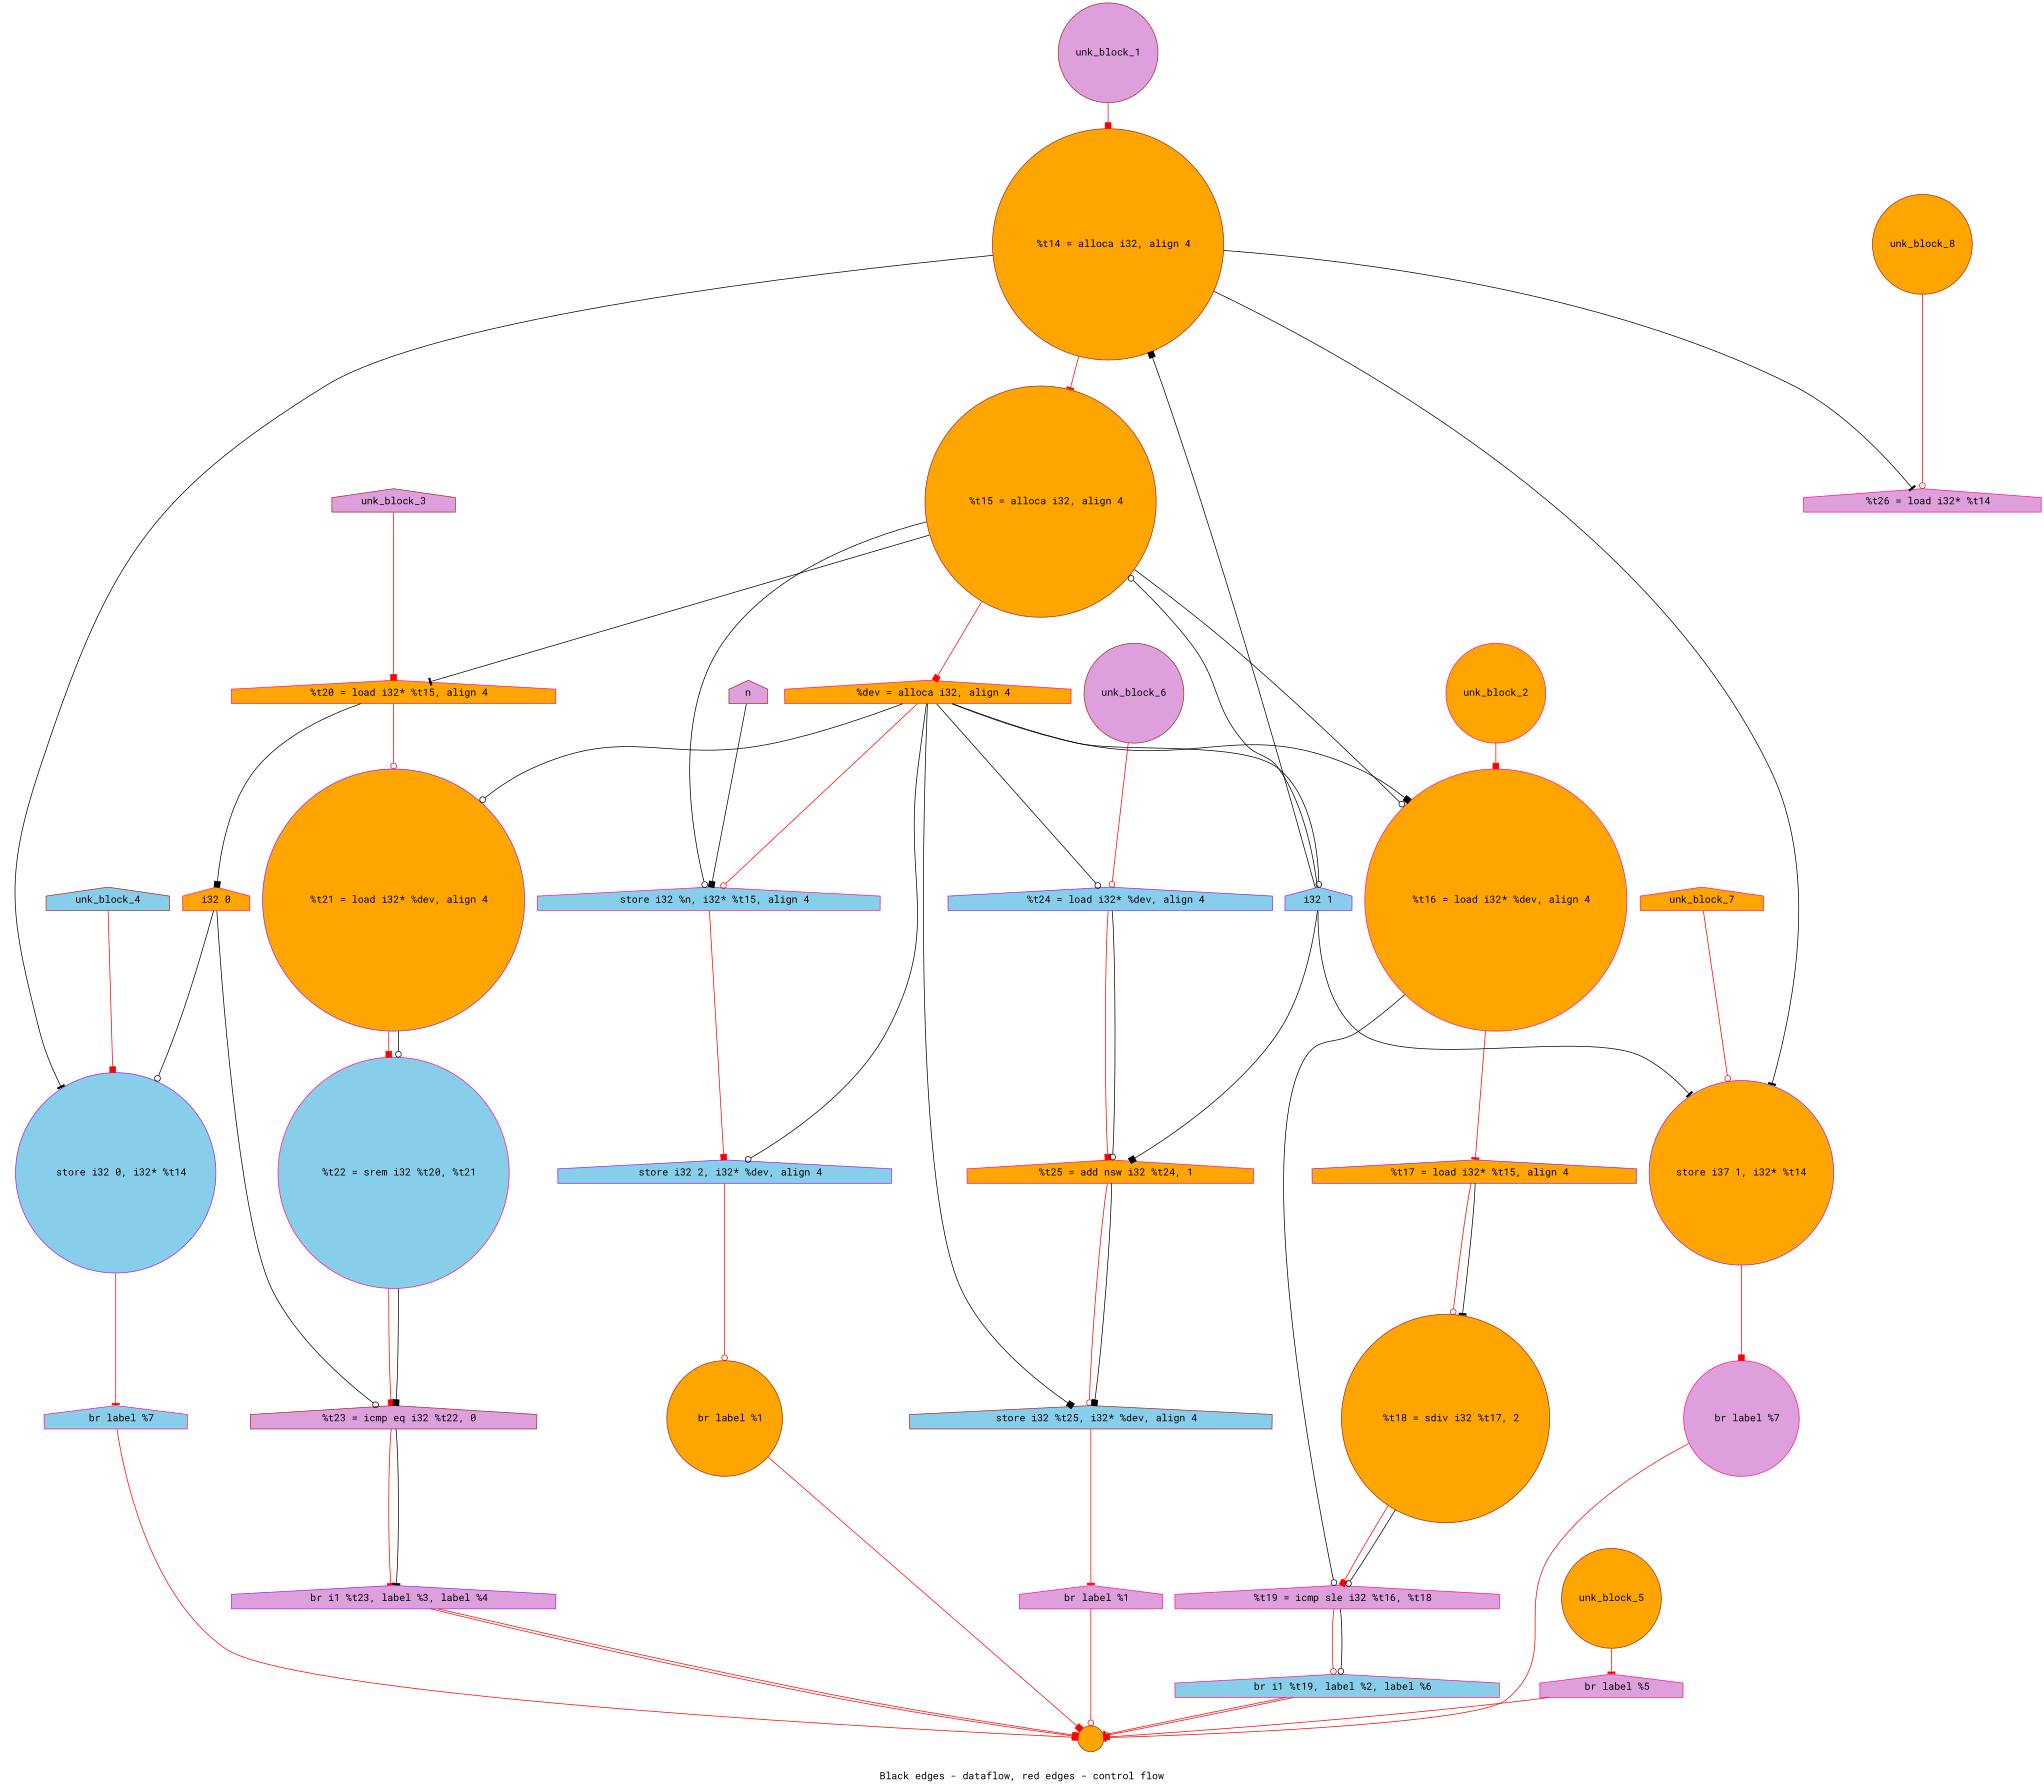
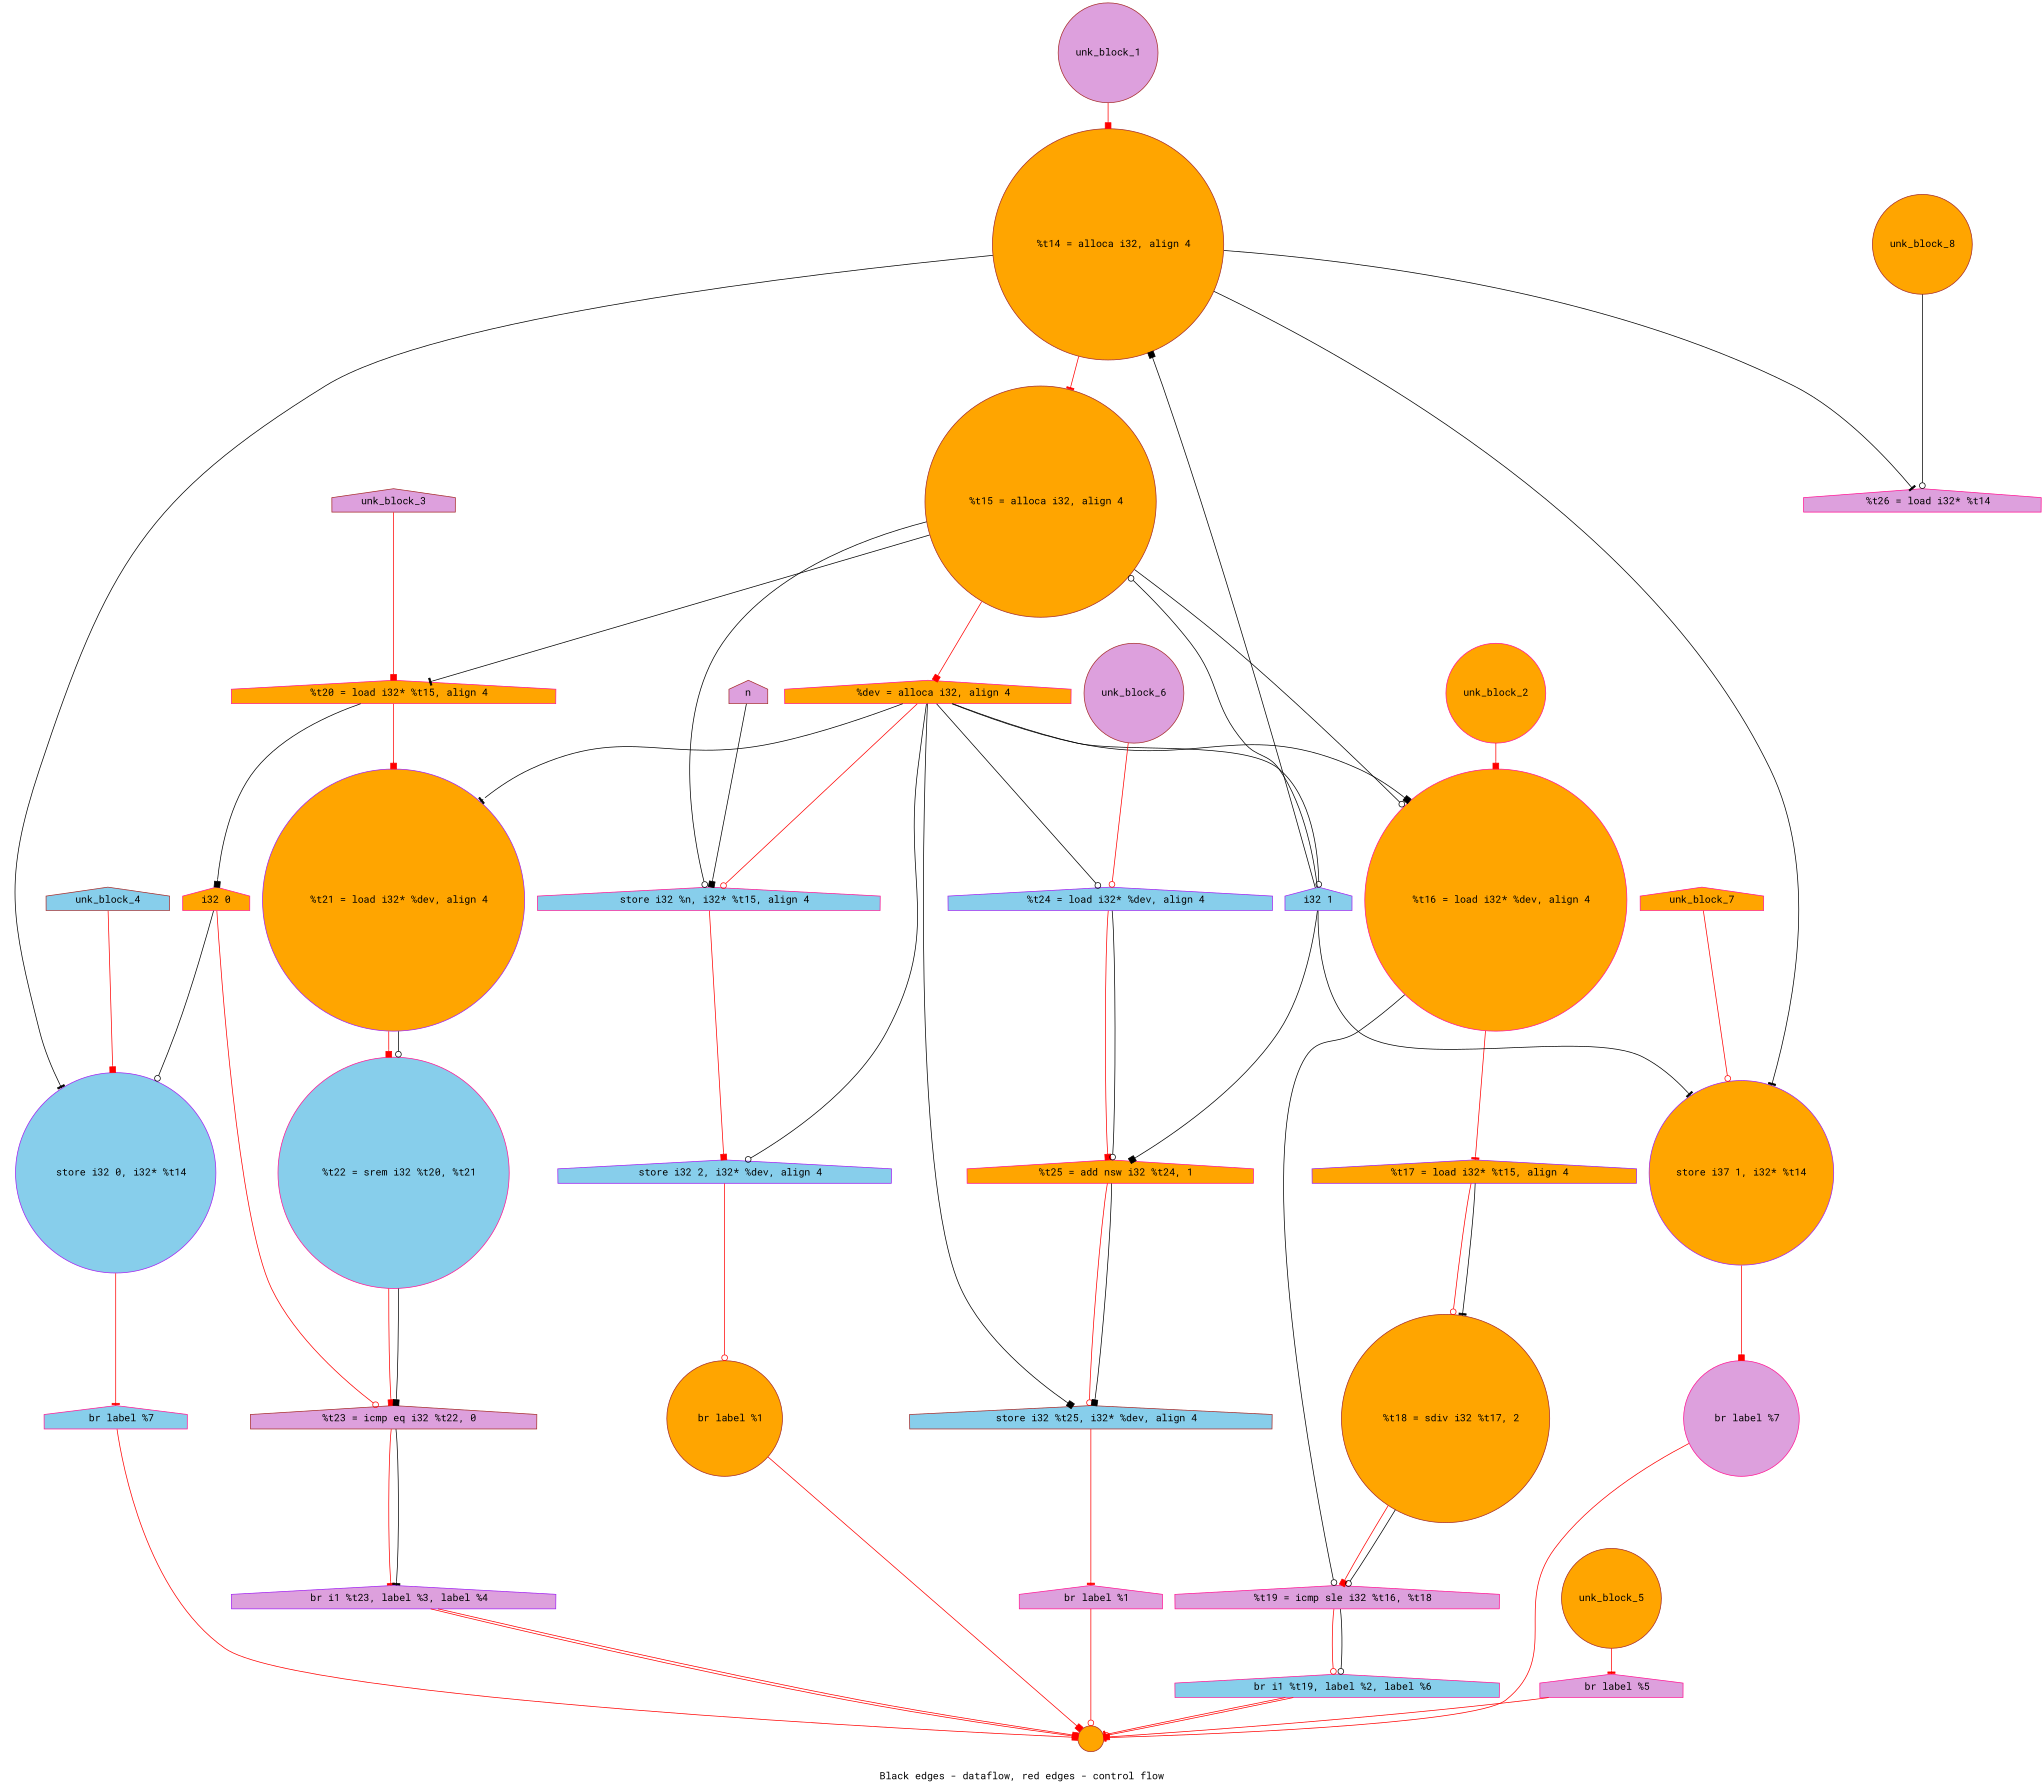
edge "unk_block_8" -> "%t26 = load i32* %t14": color red -> black
edge "%t20 = load i32* %t15, align 4" -> "%t21 = load i32* %dev, align 4": arrowhead odot -> box
edge "%dev = alloca i32, align 4" -> "%t21 = load i32* %dev, align 4": arrowhead odot -> tee
edge "i32 0" -> "%t23 = icmp eq i32 %t22, 0": color black -> red
